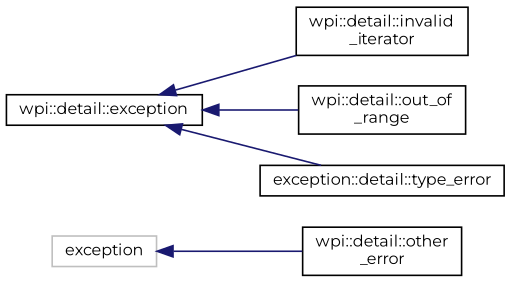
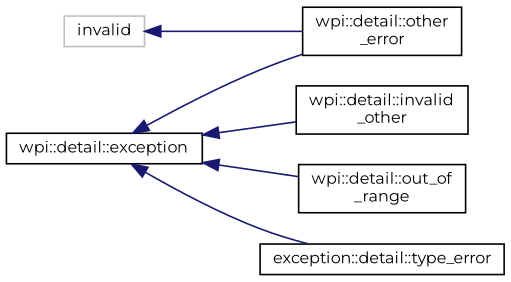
node "wpi::detail::invalid _iterator": label "wpi::detail::invalid _iterator" -> "wpi::detail::invalid _other"
edge "wpi::detail::other _error" -> "wpi::detail::exception": added
node "exception": label "exception" -> "invalid"
